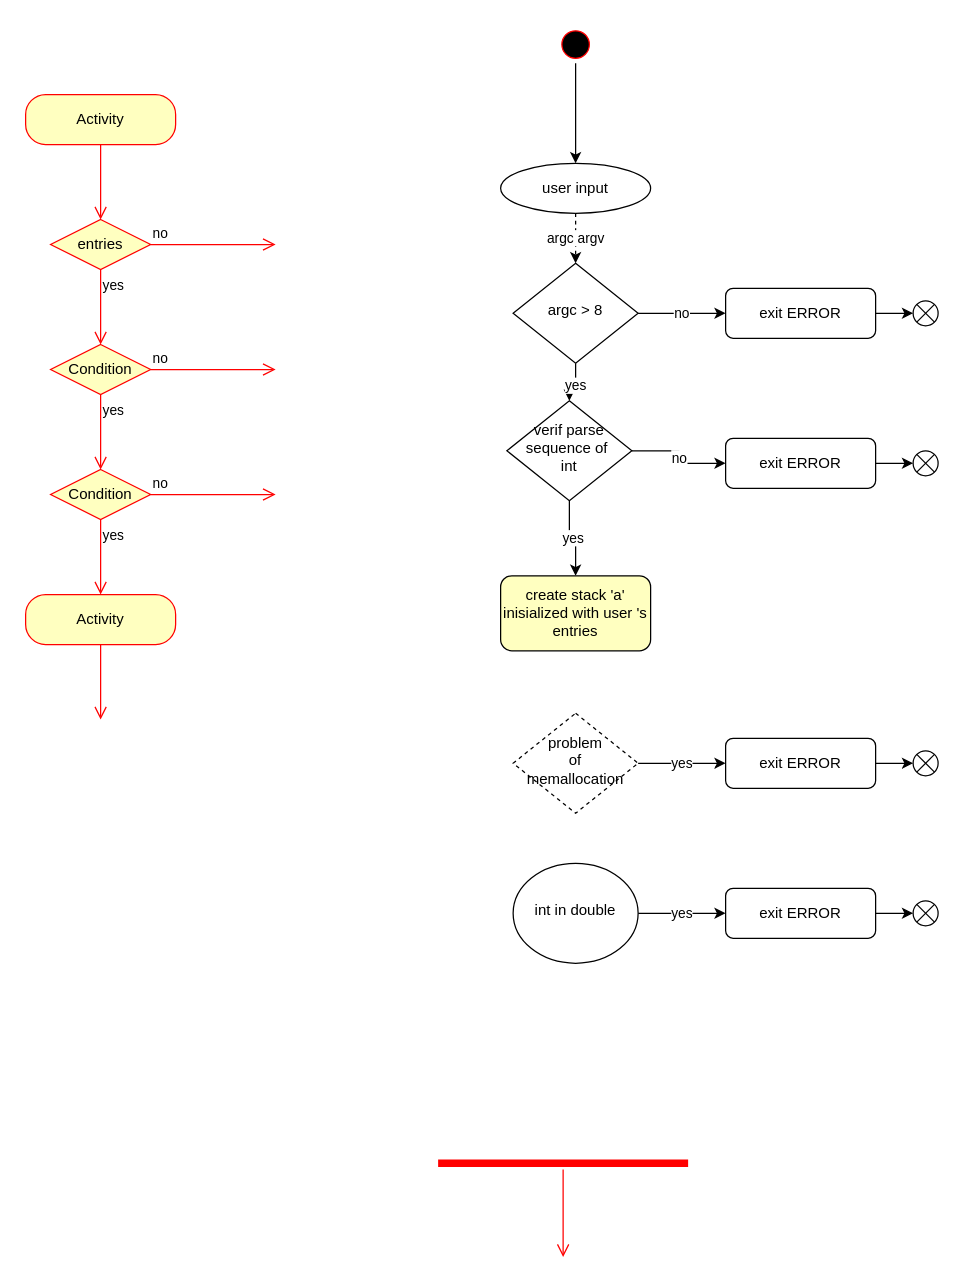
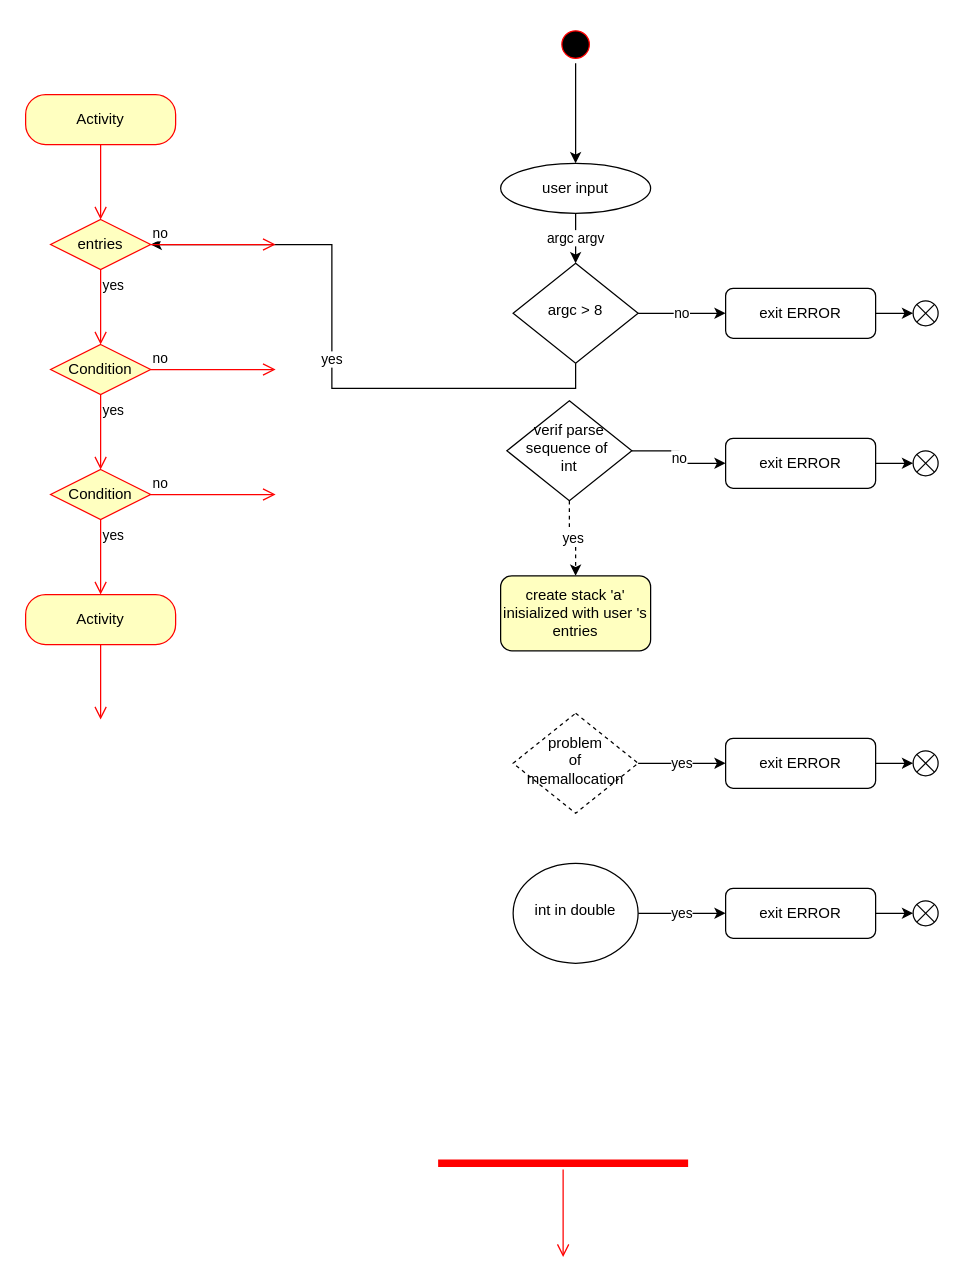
edge "user input" -> "argc > 8": style dashed -> solid
edge "argc > 8" -> "verif parse sequence of int": now "argc > 8" -> "entries"
edge "verif parse sequence of int" -> "create stack 'a' inisialized with user 's entries": style solid -> dashed
